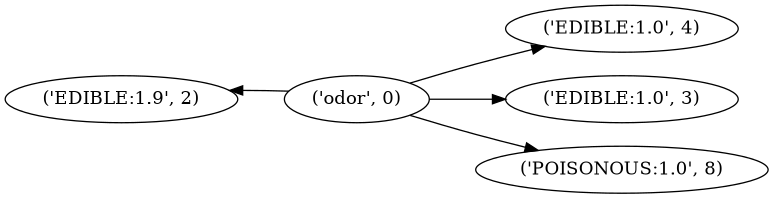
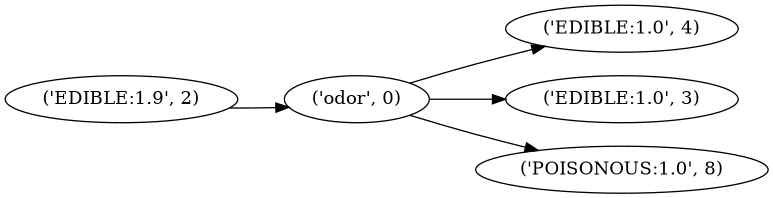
edge "('odor', 0)" -> "('EDIBLE:1.9', 2)": reversed
